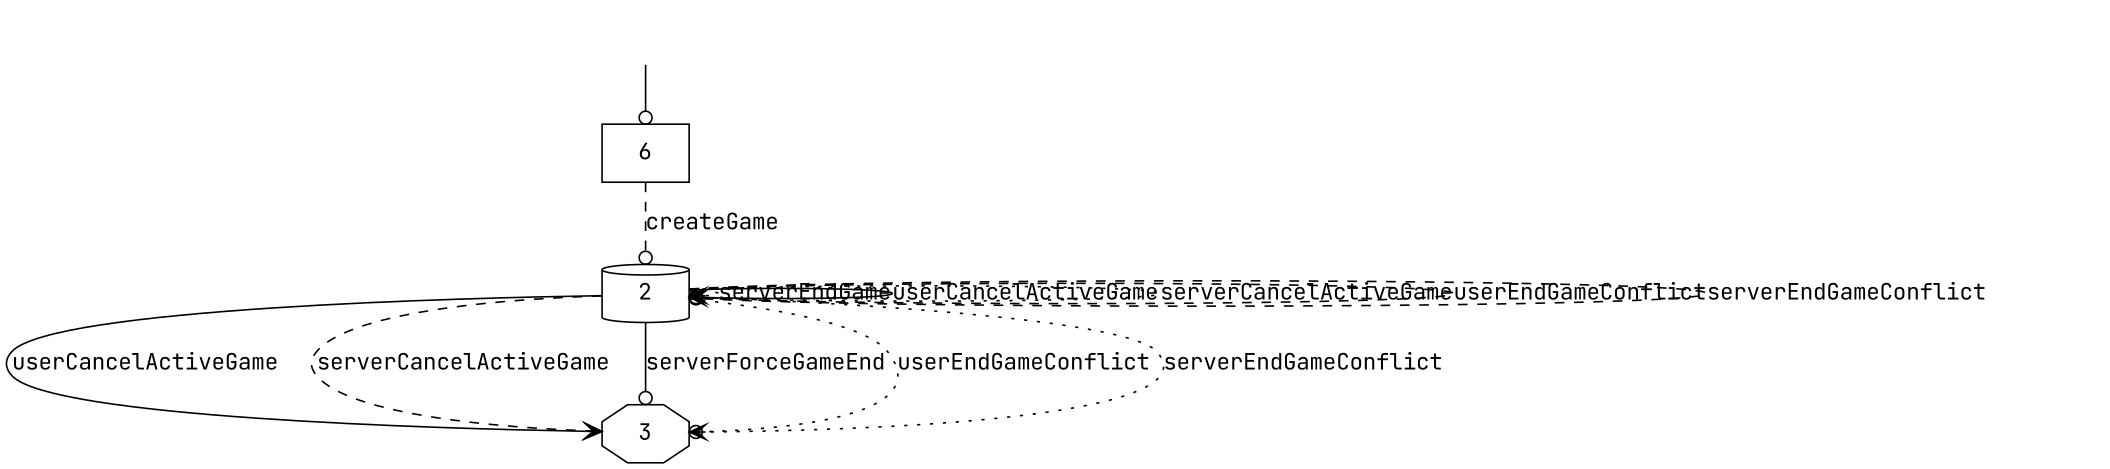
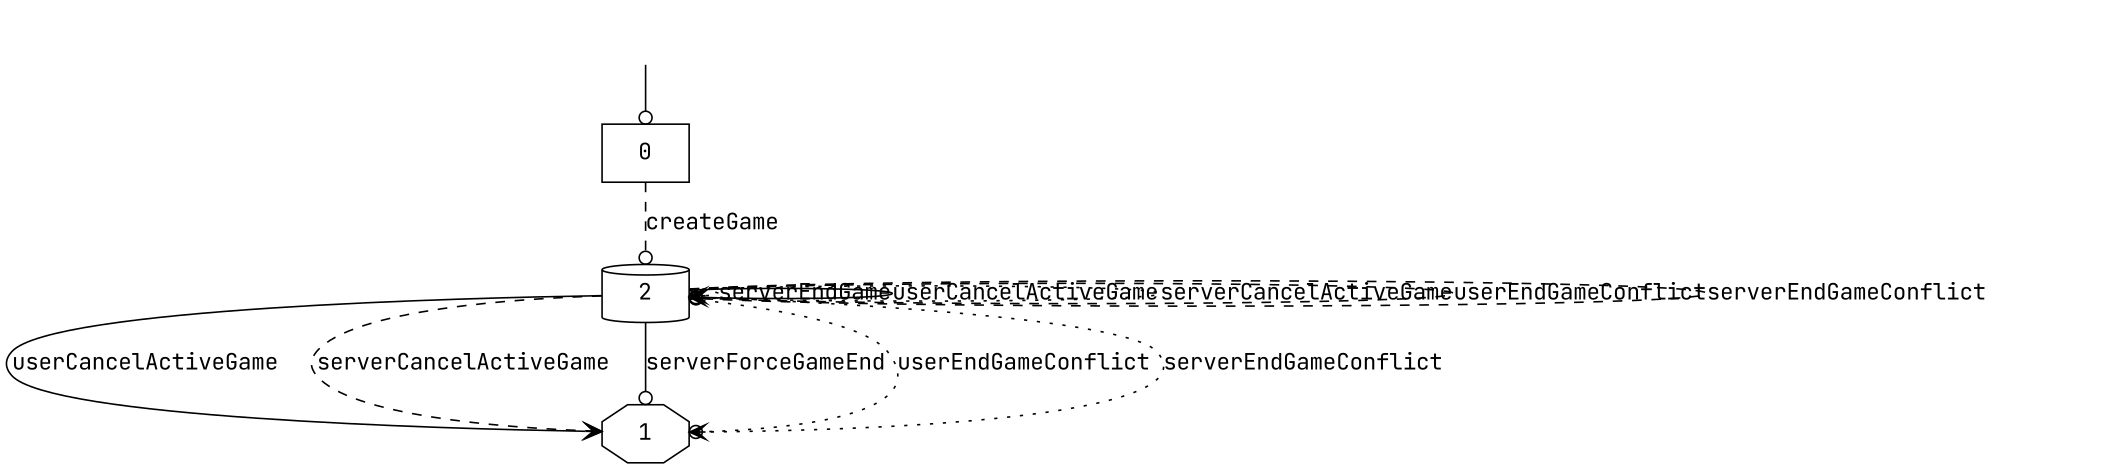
node "6": label "6" -> "0"
node "3": label "3" -> "1"
